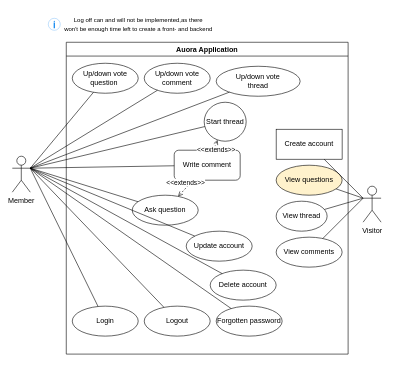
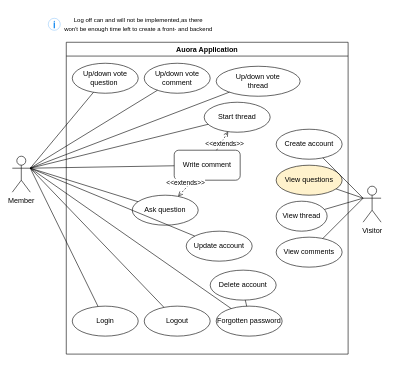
node "Start thread": size 42x39 -> 66x30
node "Create account": shape rectangle -> ellipse
edge "Member" -- "Delete account": now "Forgotten password" -- "Delete account"
